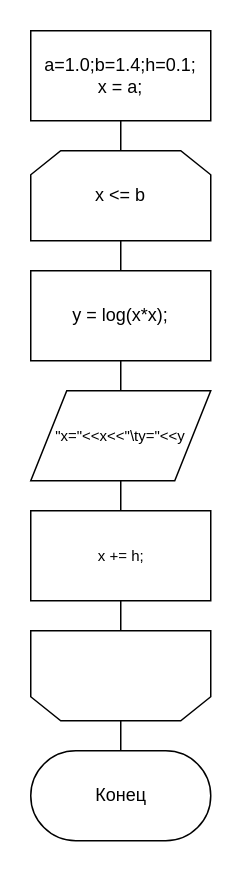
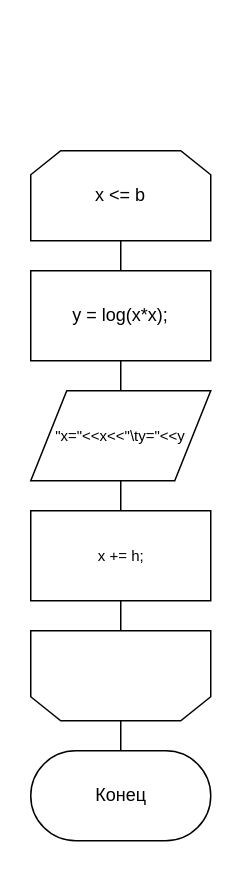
node "a=1.0;b=1.4;h=0.1; x = a;": removed
edge "a=1.0;b=1.4;h=0.1; x = a;" -- "x <= b": removed
